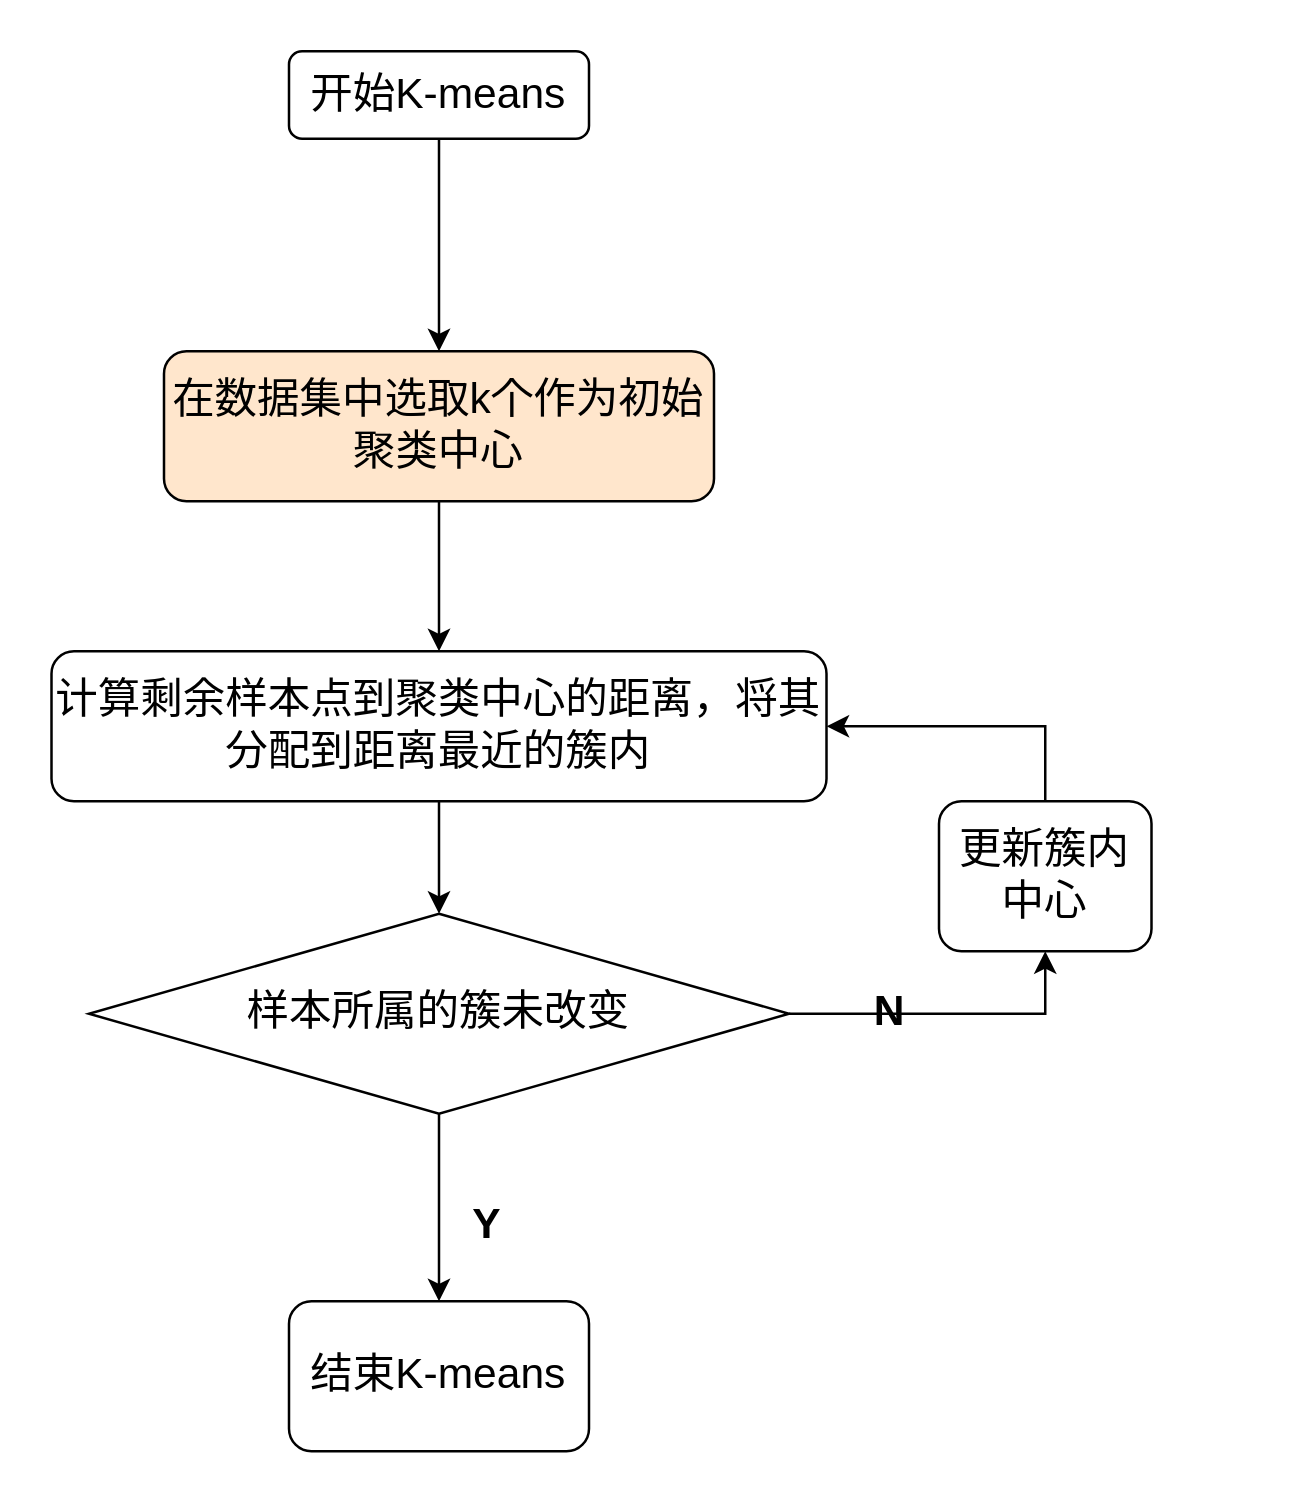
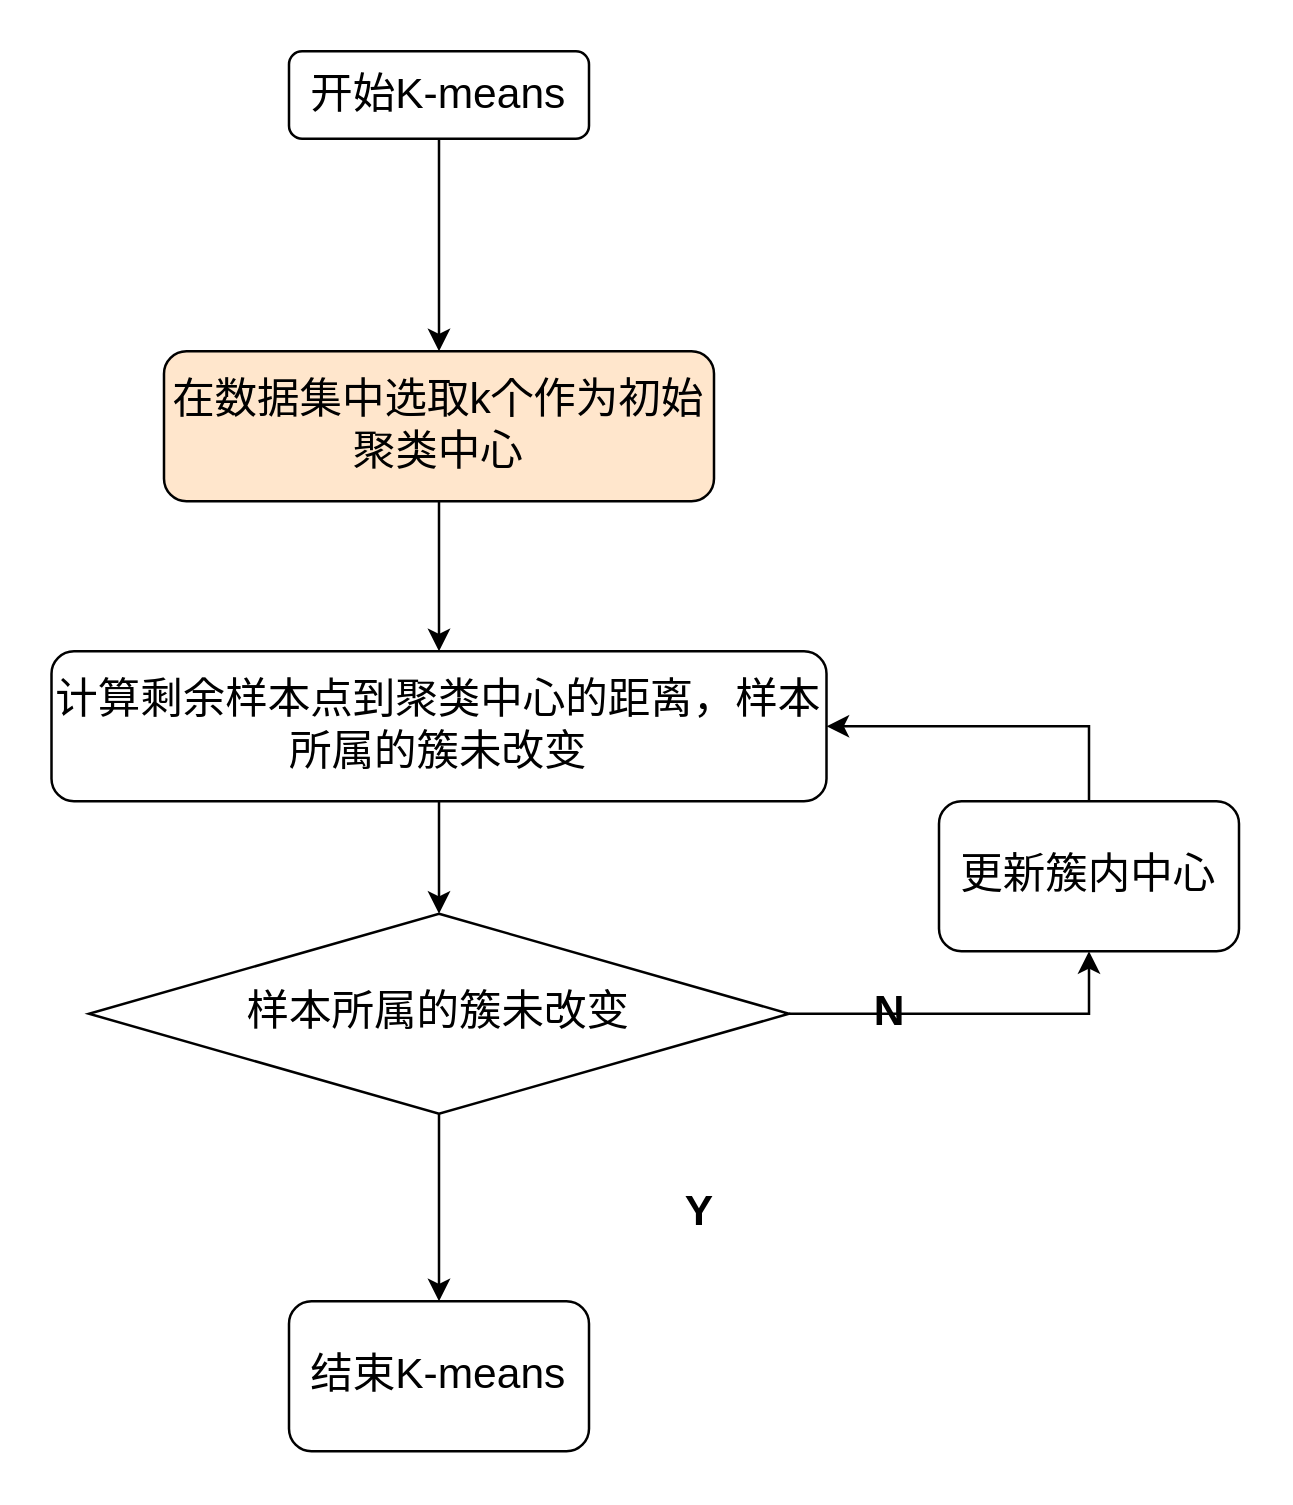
node "计算剩余样本点到聚类中心的距离，将其分配到距离最近的簇内": label "计算剩余样本点到聚类中心的距离，将其分配到距离最近的簇内" -> "计算剩余样本点到聚类中心的距离，样本所属的簇未改变"
node "更新簇内中心": size 213x150 -> 300x150
node "Y": moved (486, 1226) -> (699, 1214)
